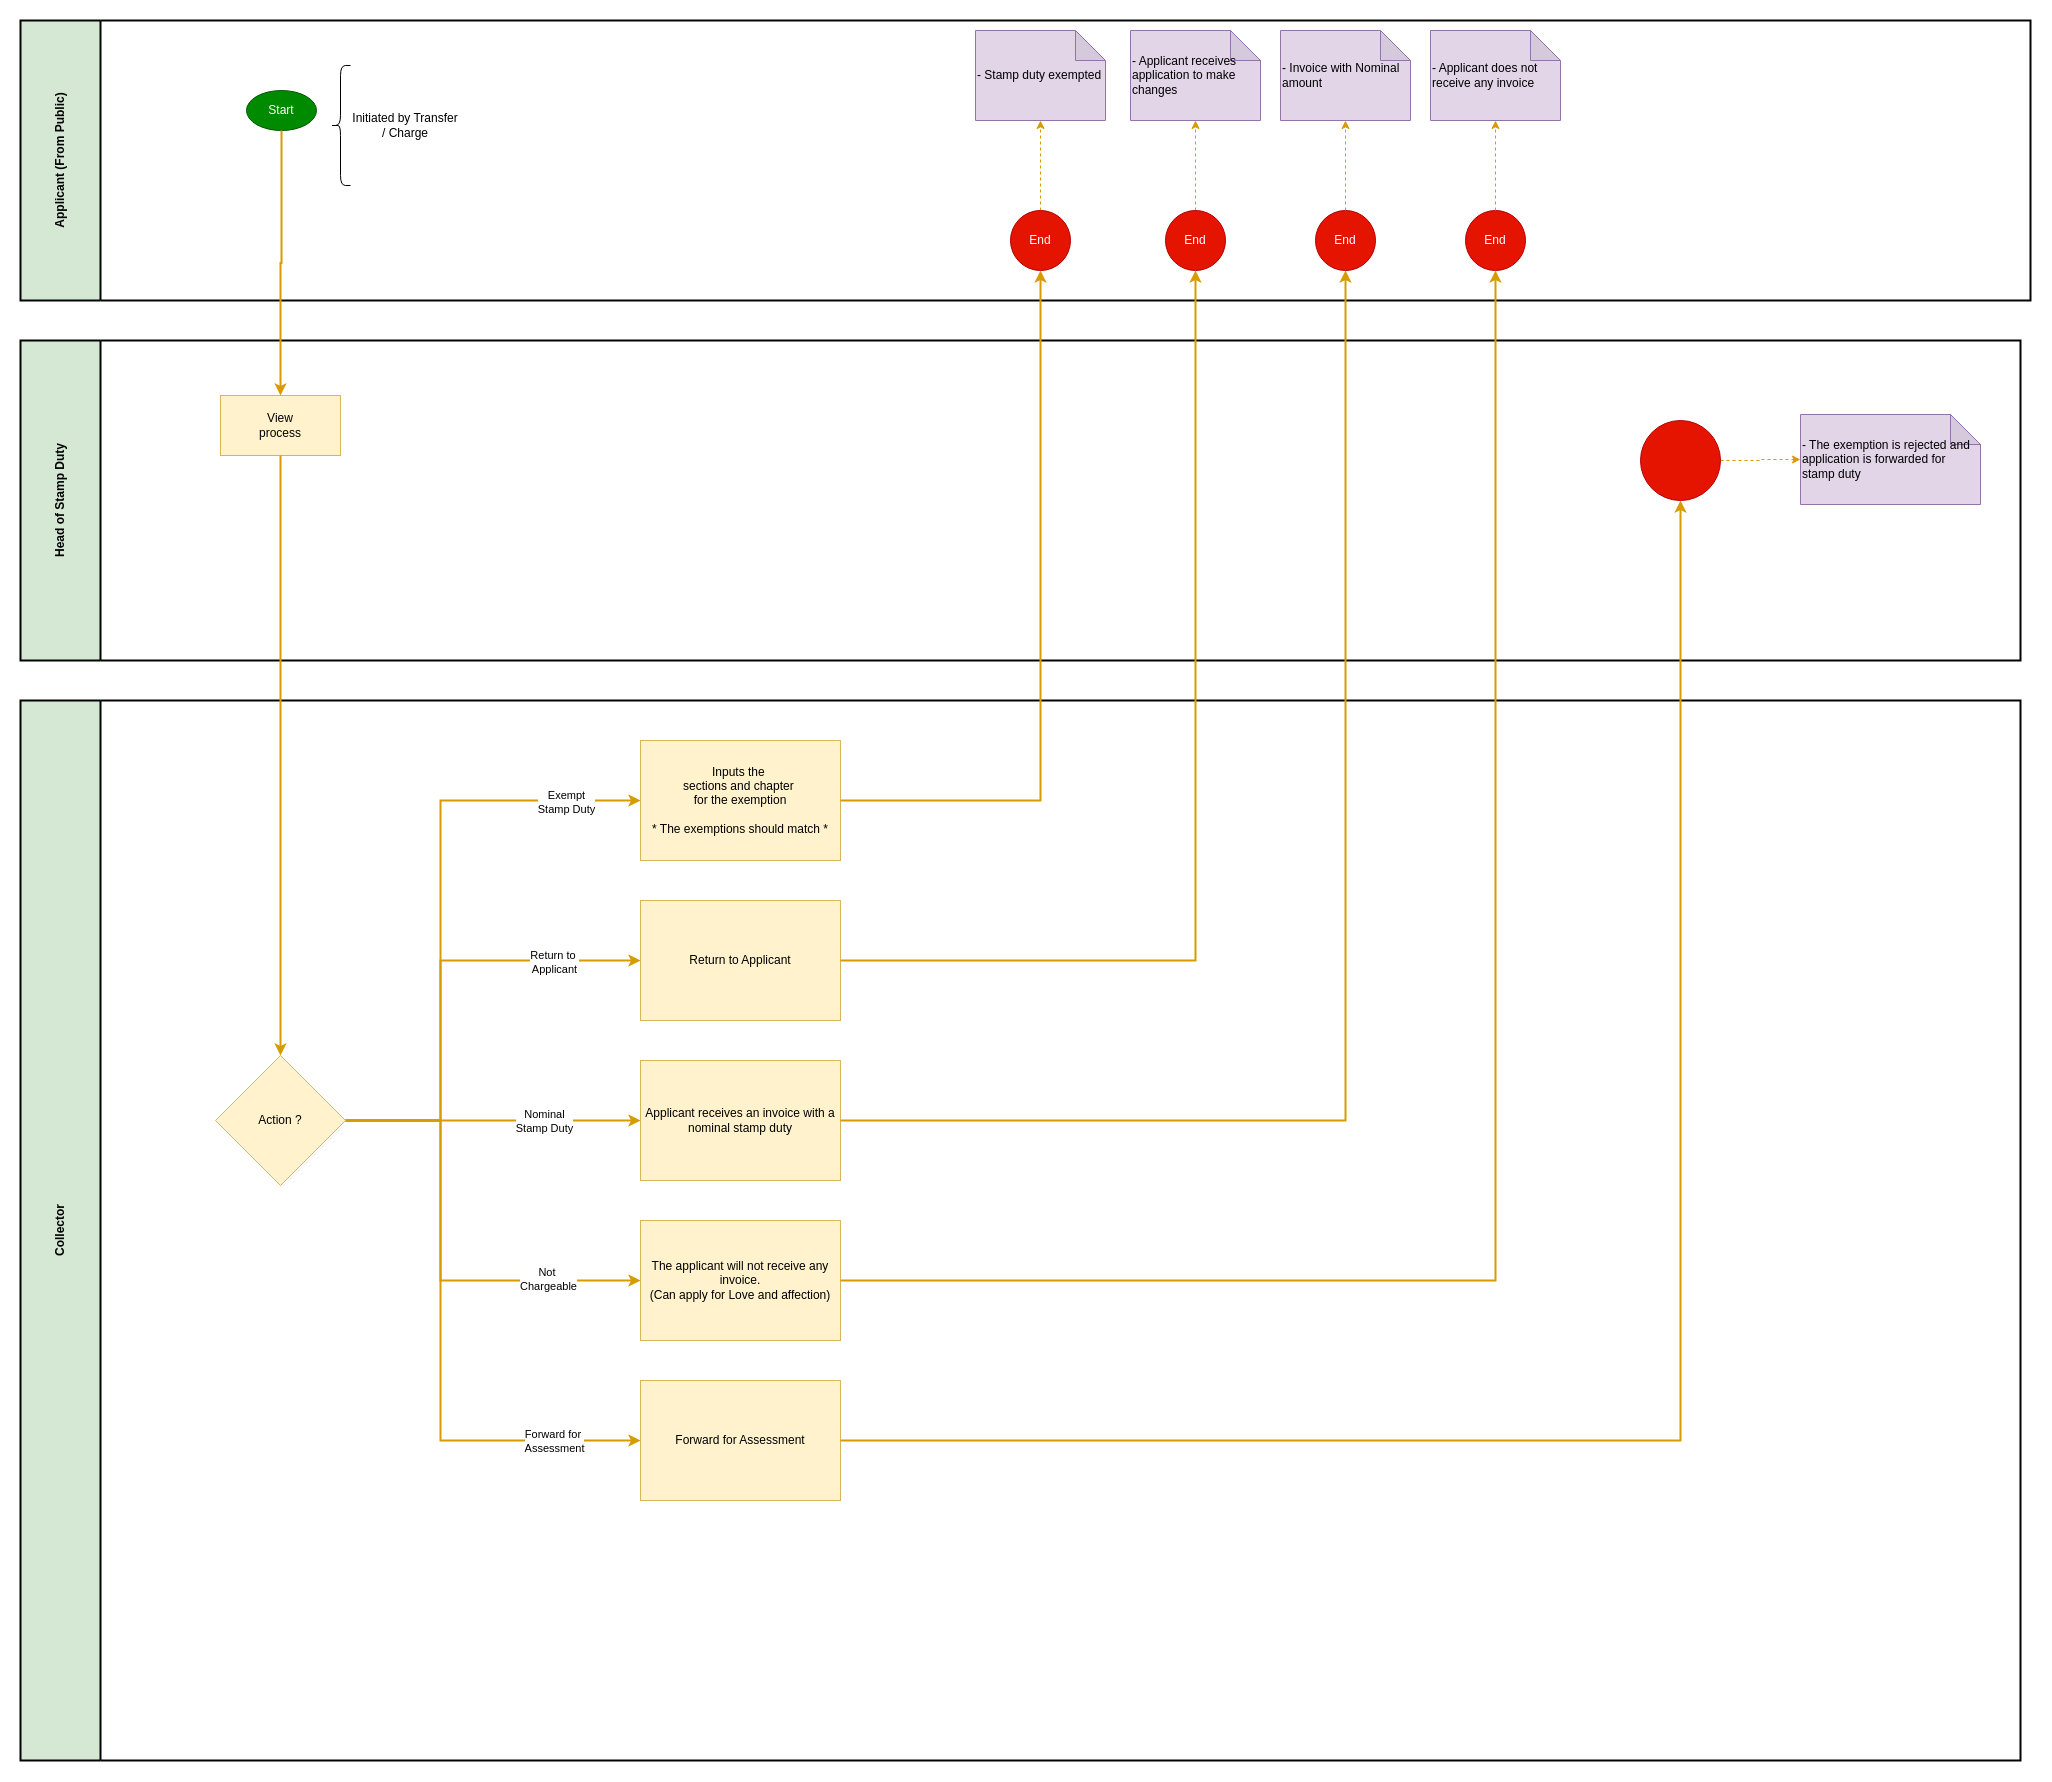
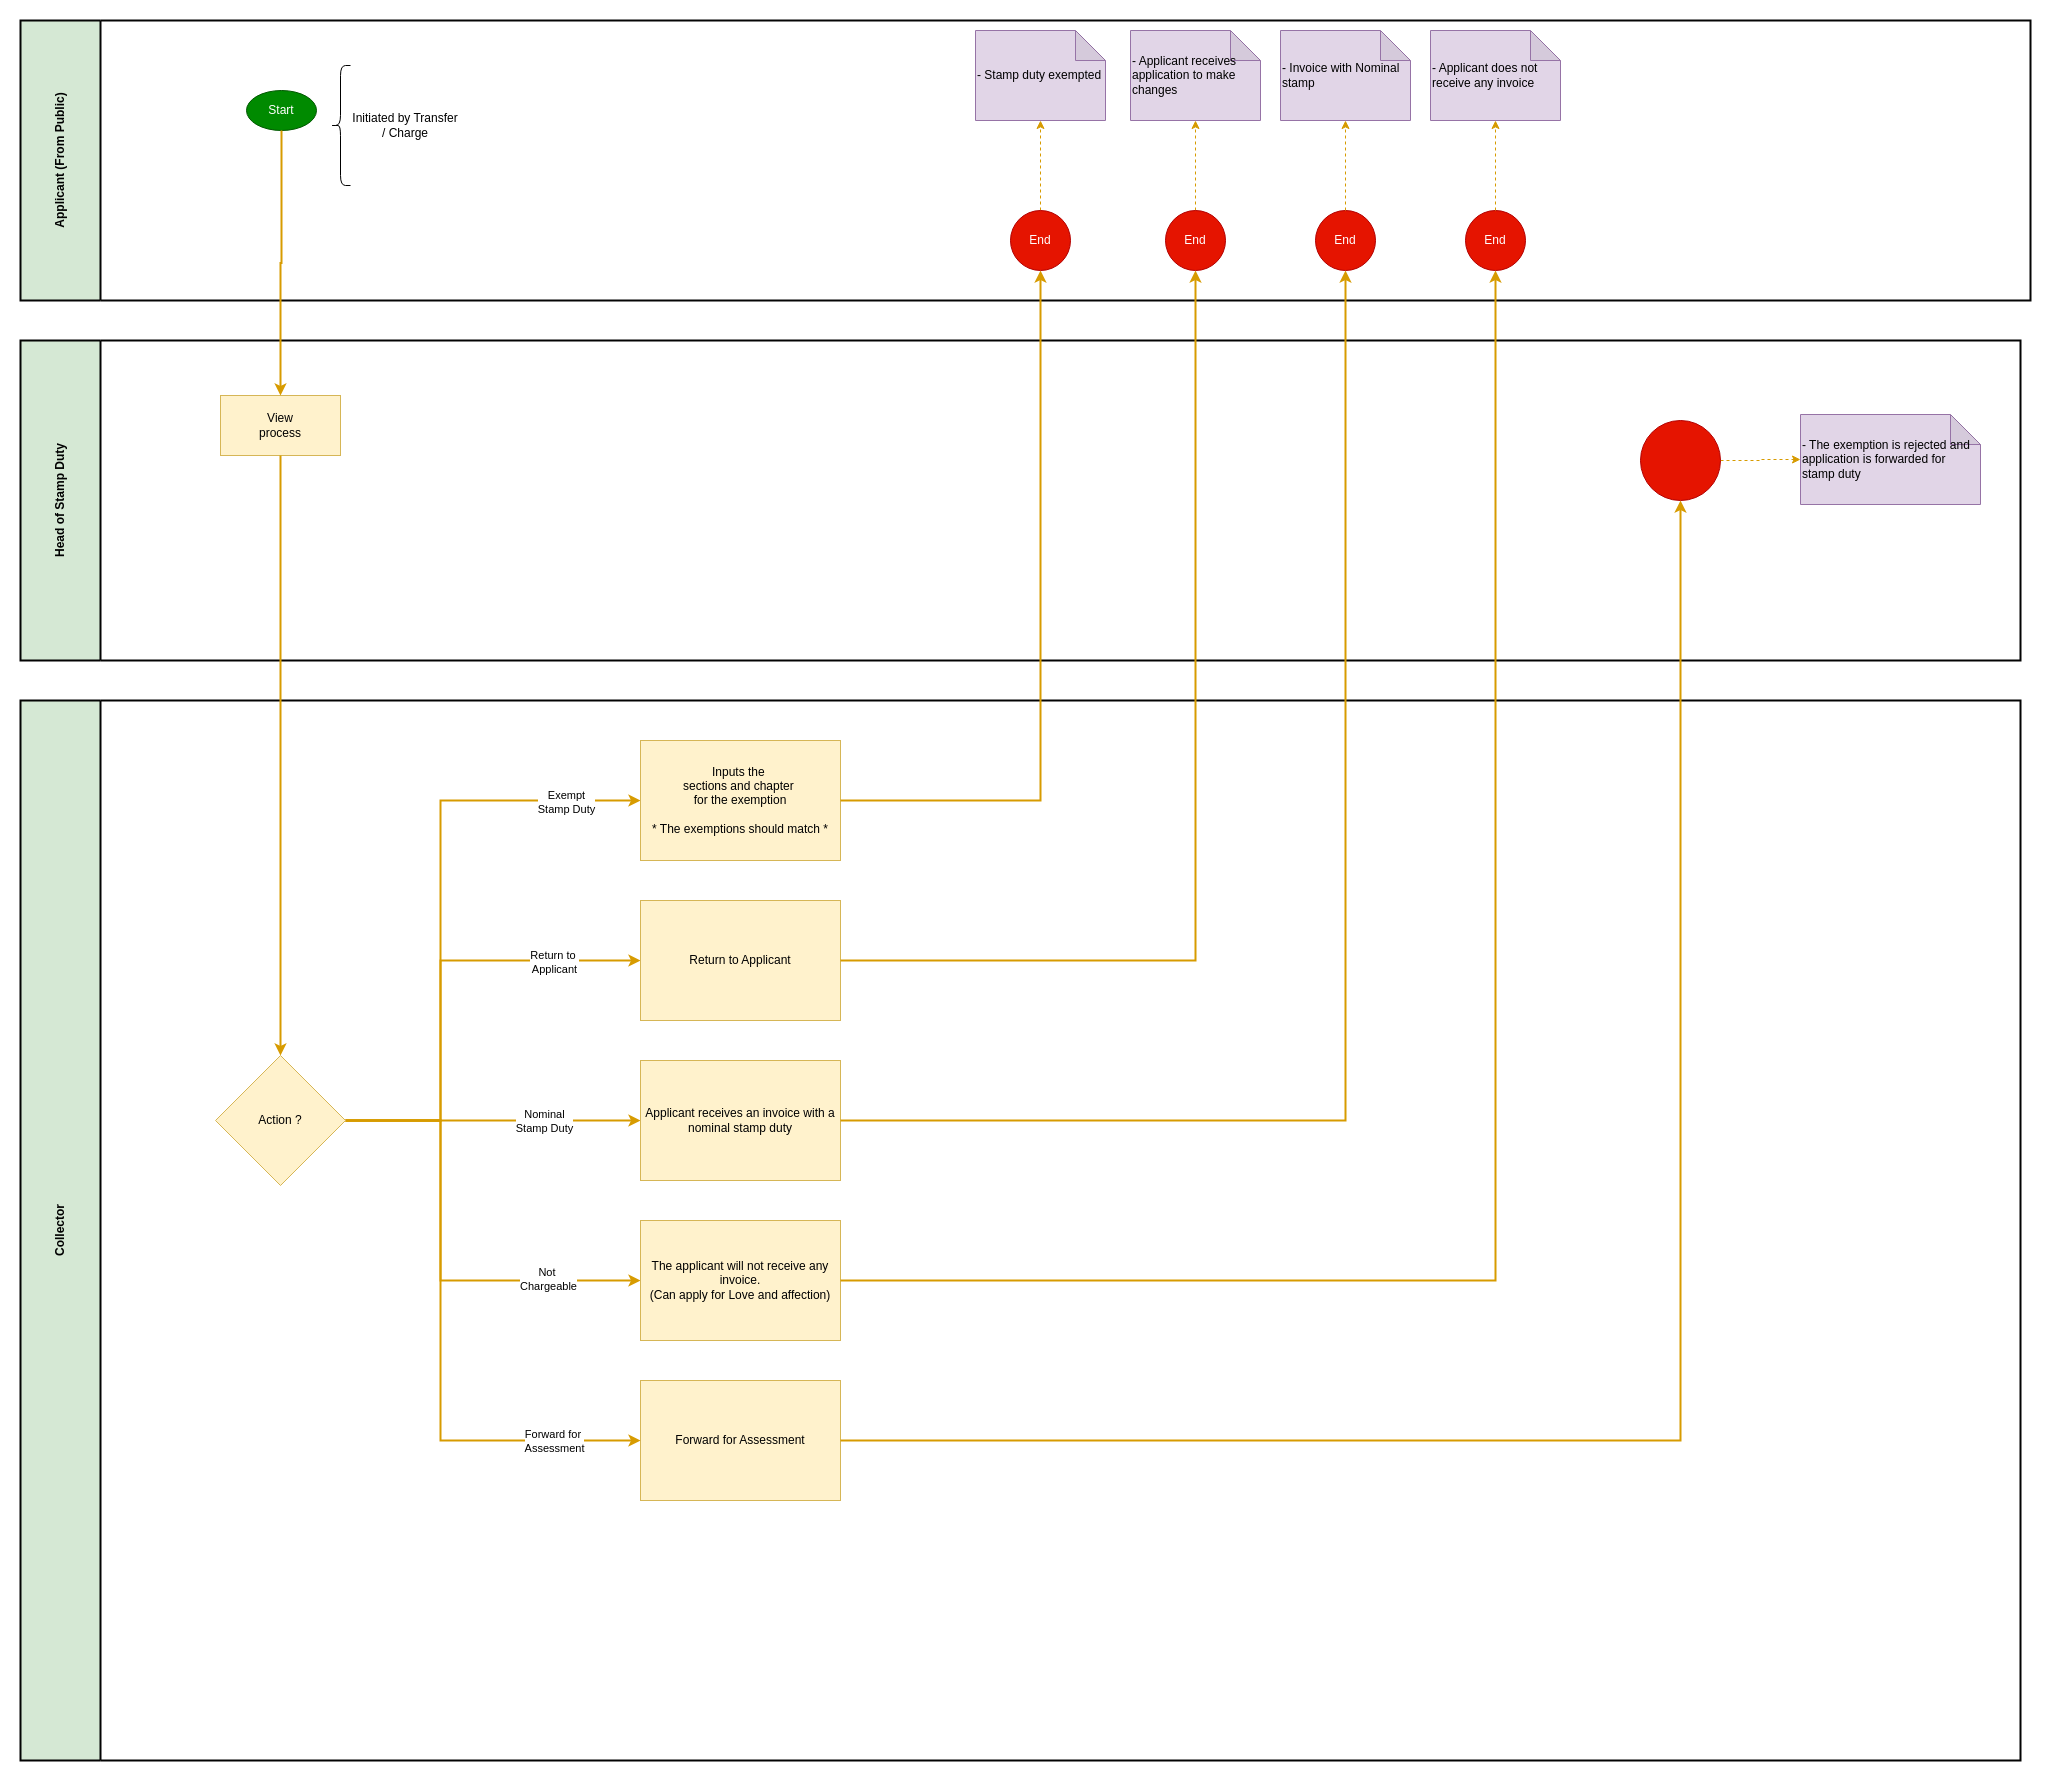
node "- Invoice with Nominal amount": label "- Invoice with Nominal amount" -> "- Invoice with Nominal stamp"
